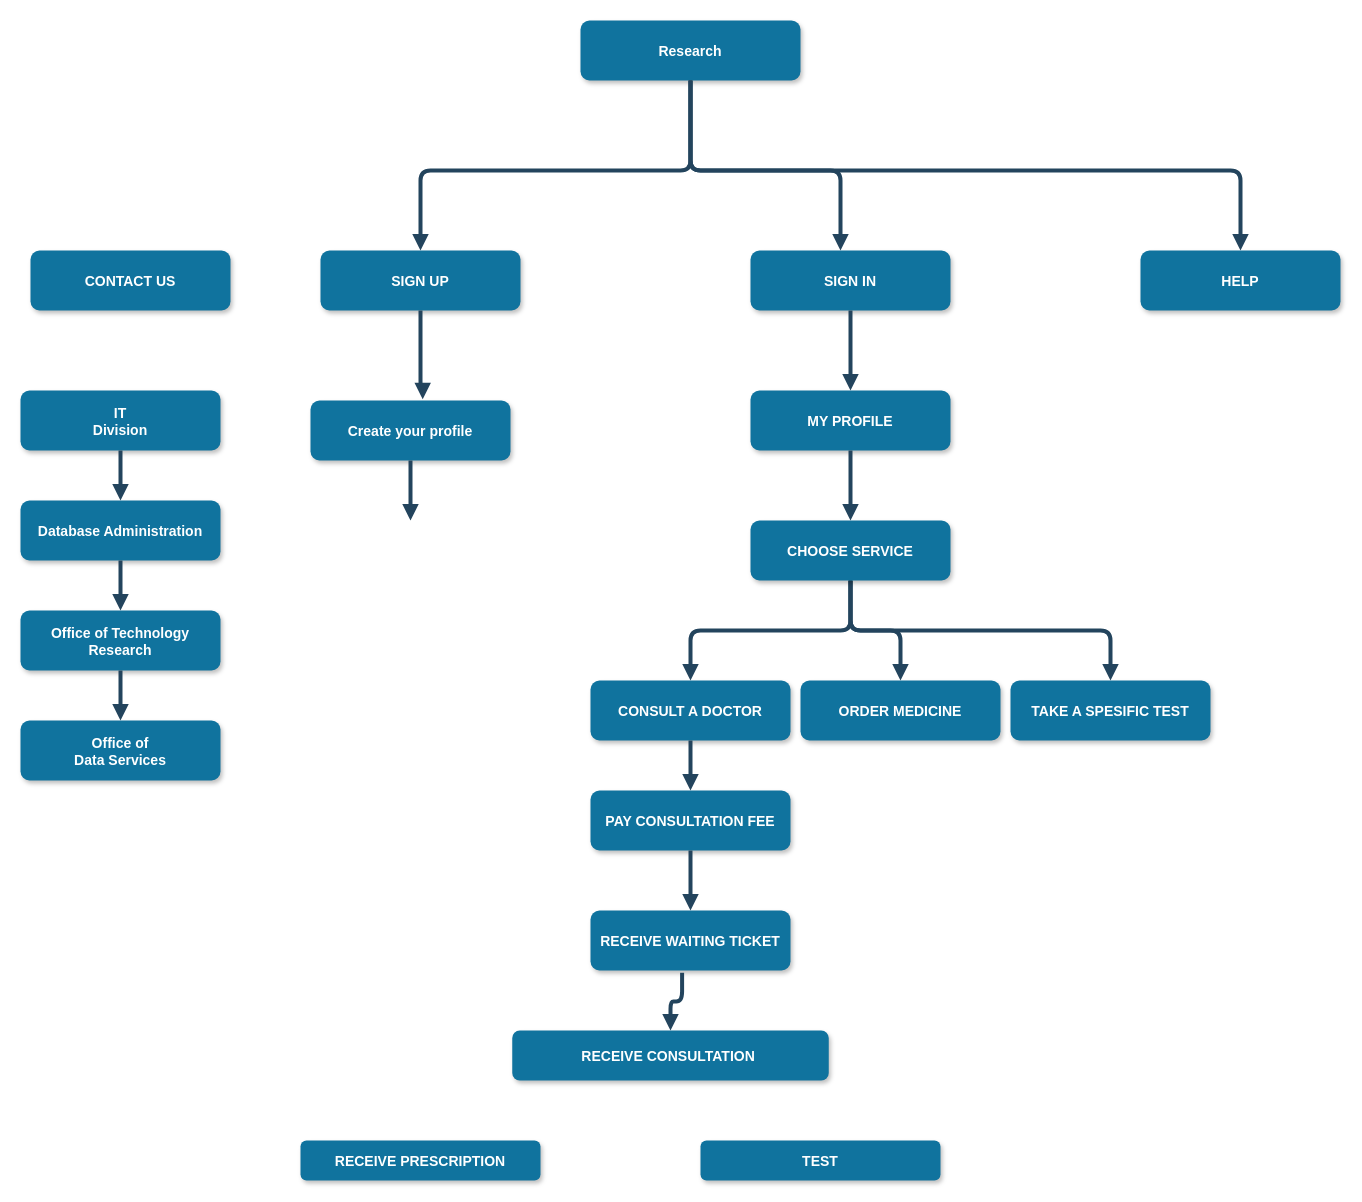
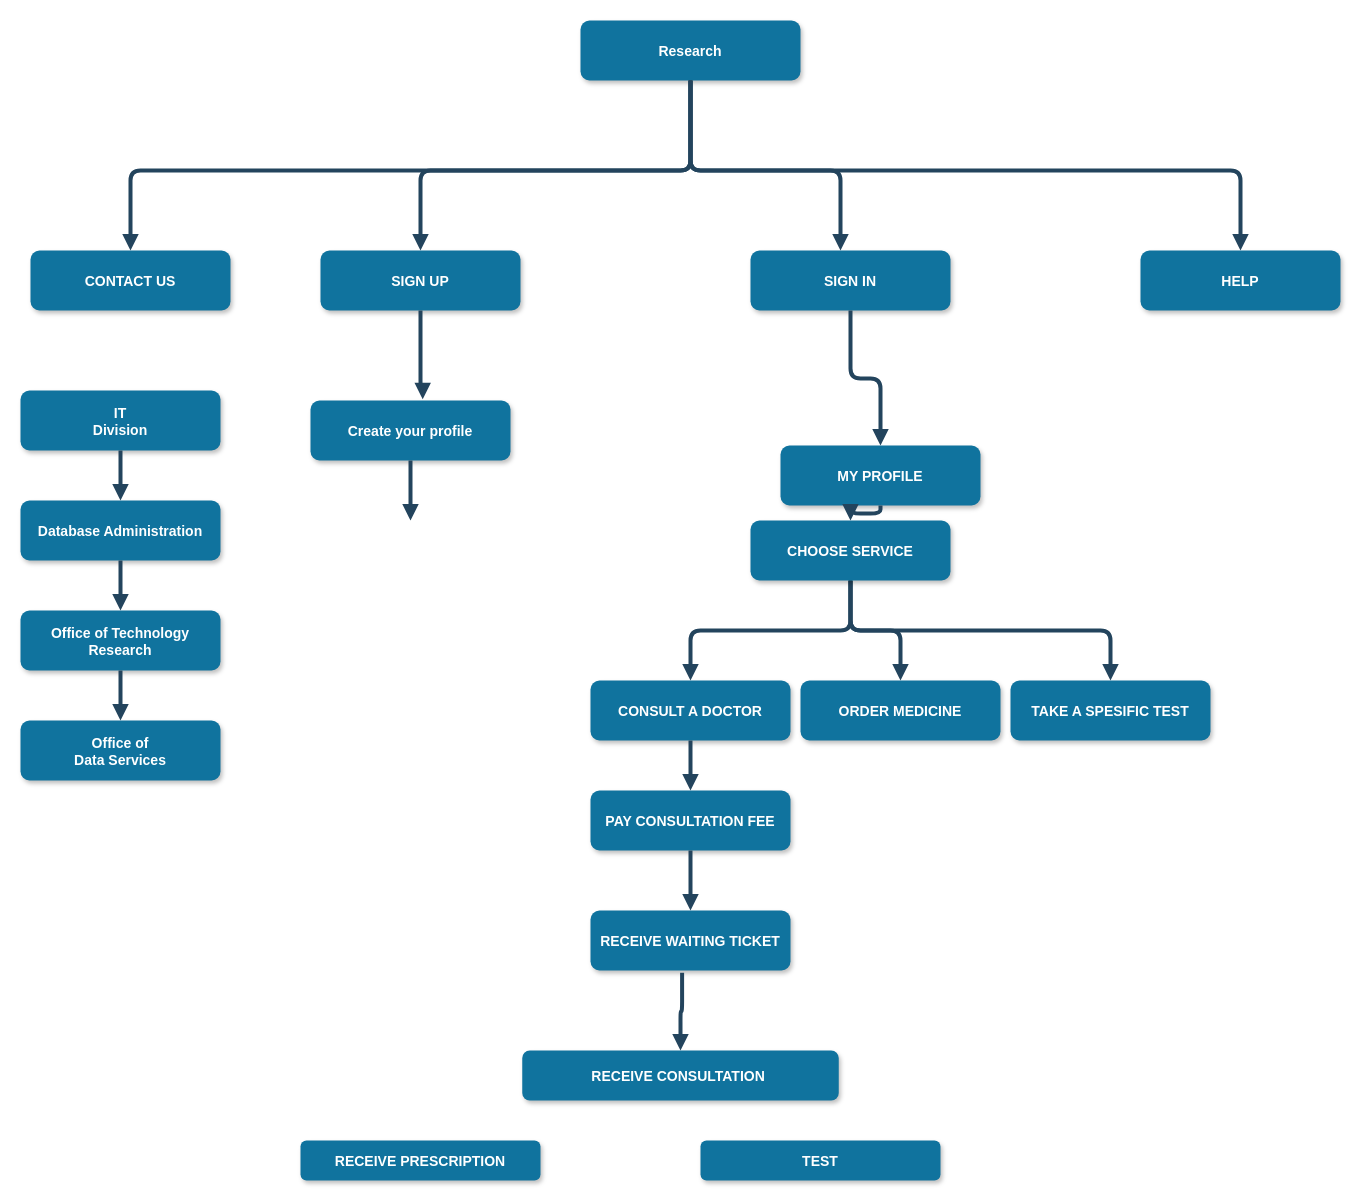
edge "Research" -> "CONTACT US": added
node "MY PROFILE": moved (851, 421) -> (881, 476)
node "RECEIVE CONSULTATION": moved (671, 1056) -> (681, 1076)
